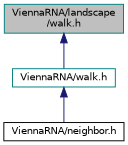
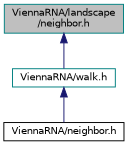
node "ViennaRNA/landscape /walk.h": label "ViennaRNA/landscape /walk.h" -> "ViennaRNA/landscape /neighbor.h"
